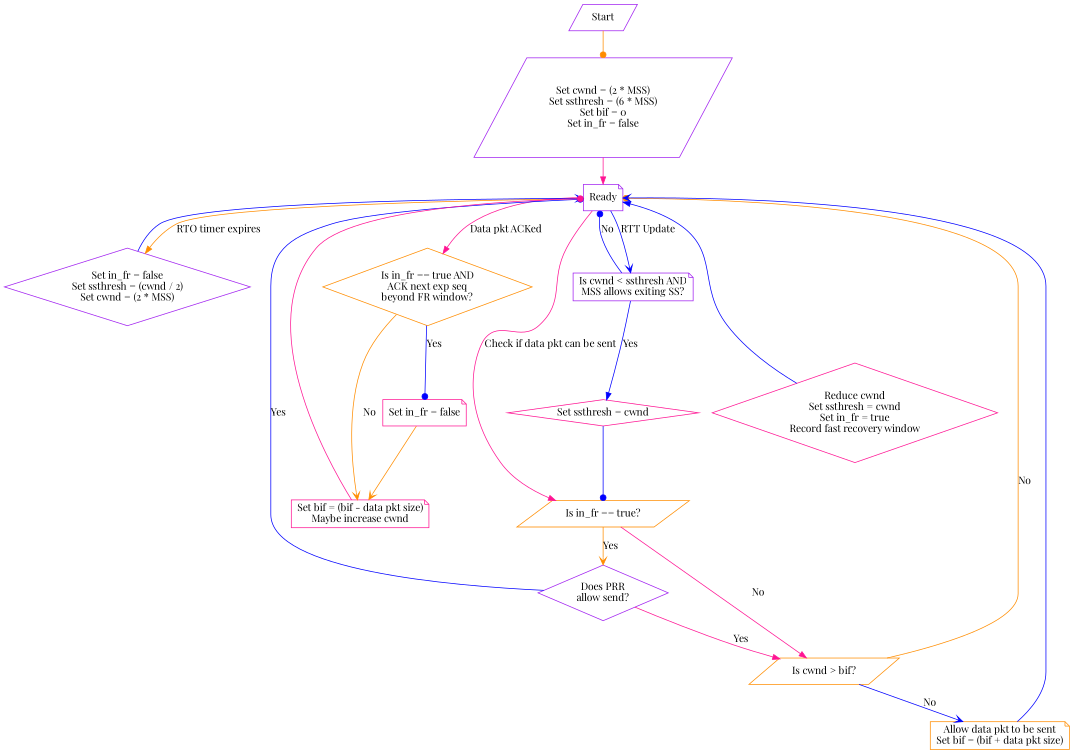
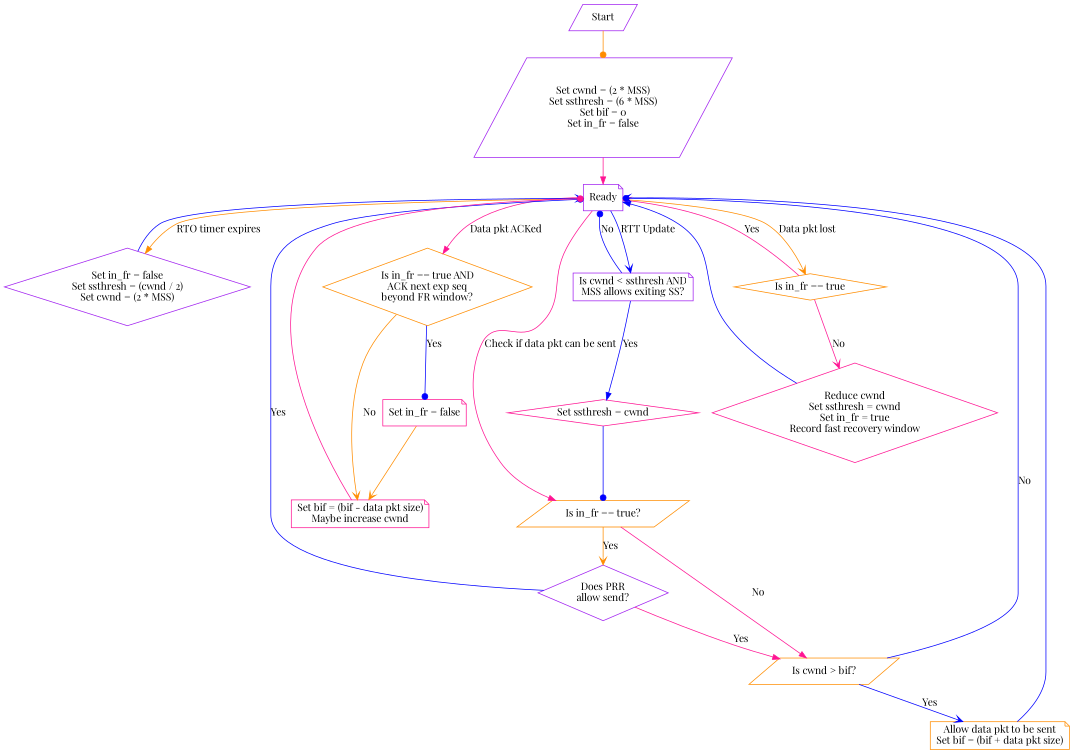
node "Is in_fr == true": added
edge "Is cwnd > bif?" -> "Ready": color darkorange -> blue
edge "Is cwnd > bif?" -> "Allow data pkt to be sent Set bif = (bif + data pkt size)": label "No" -> "Yes"
